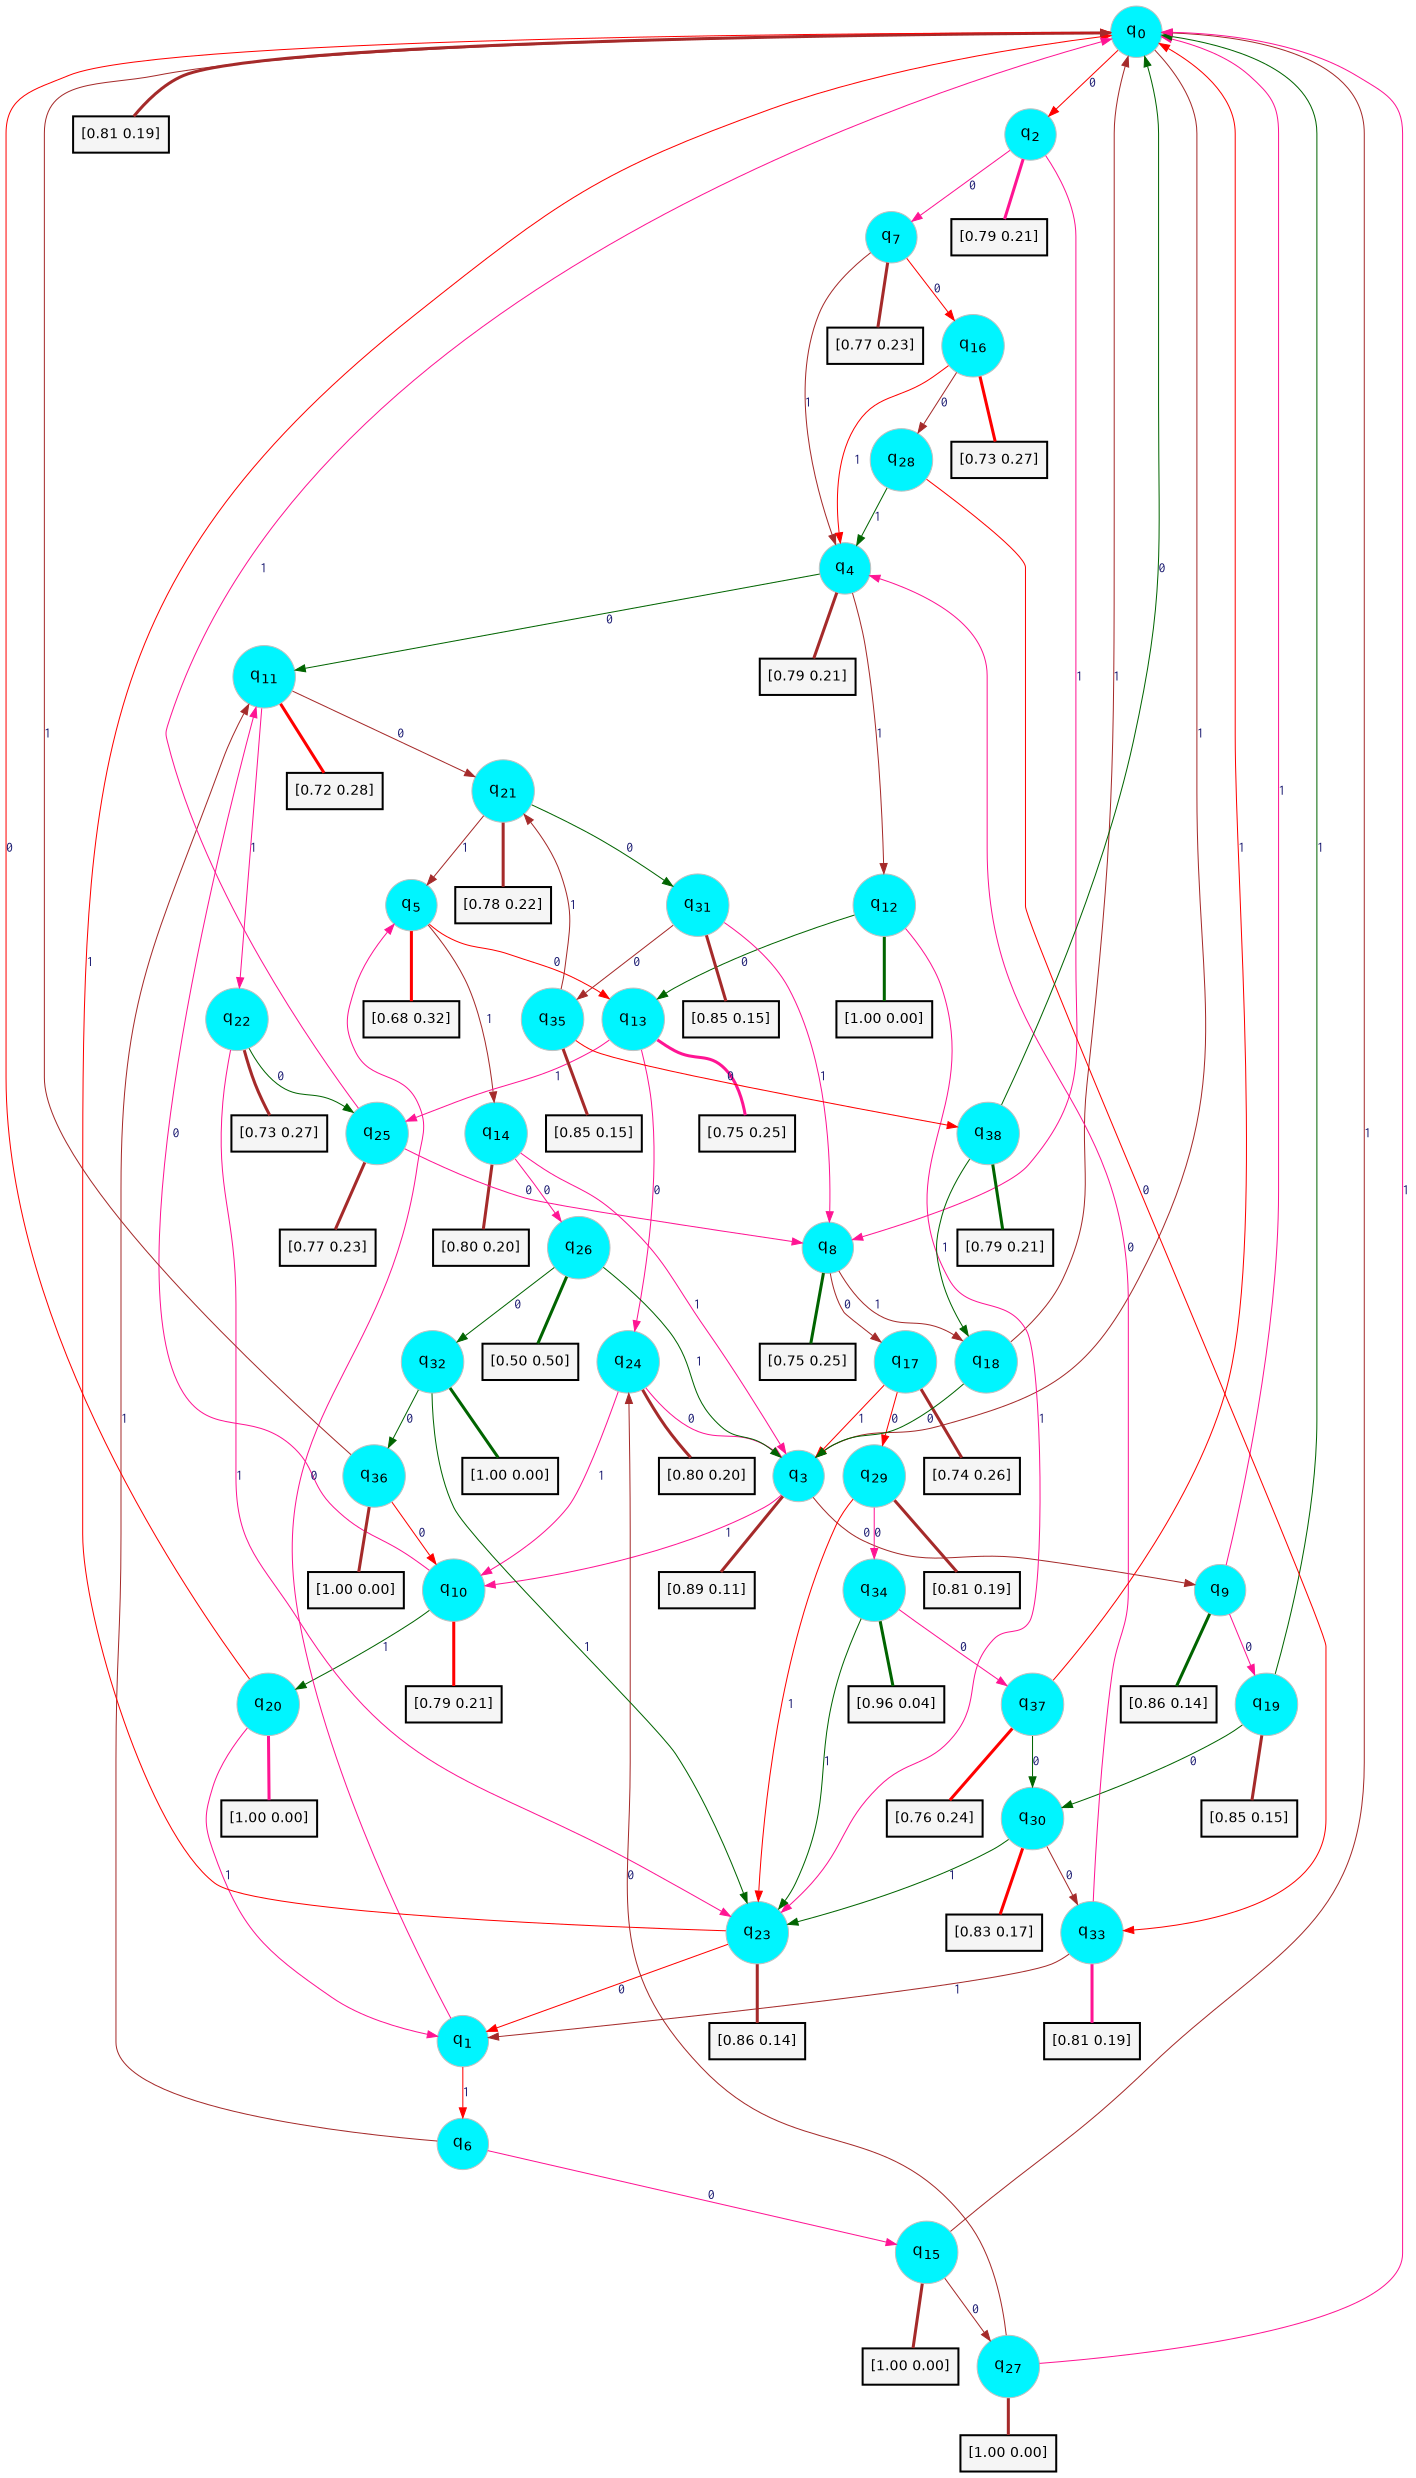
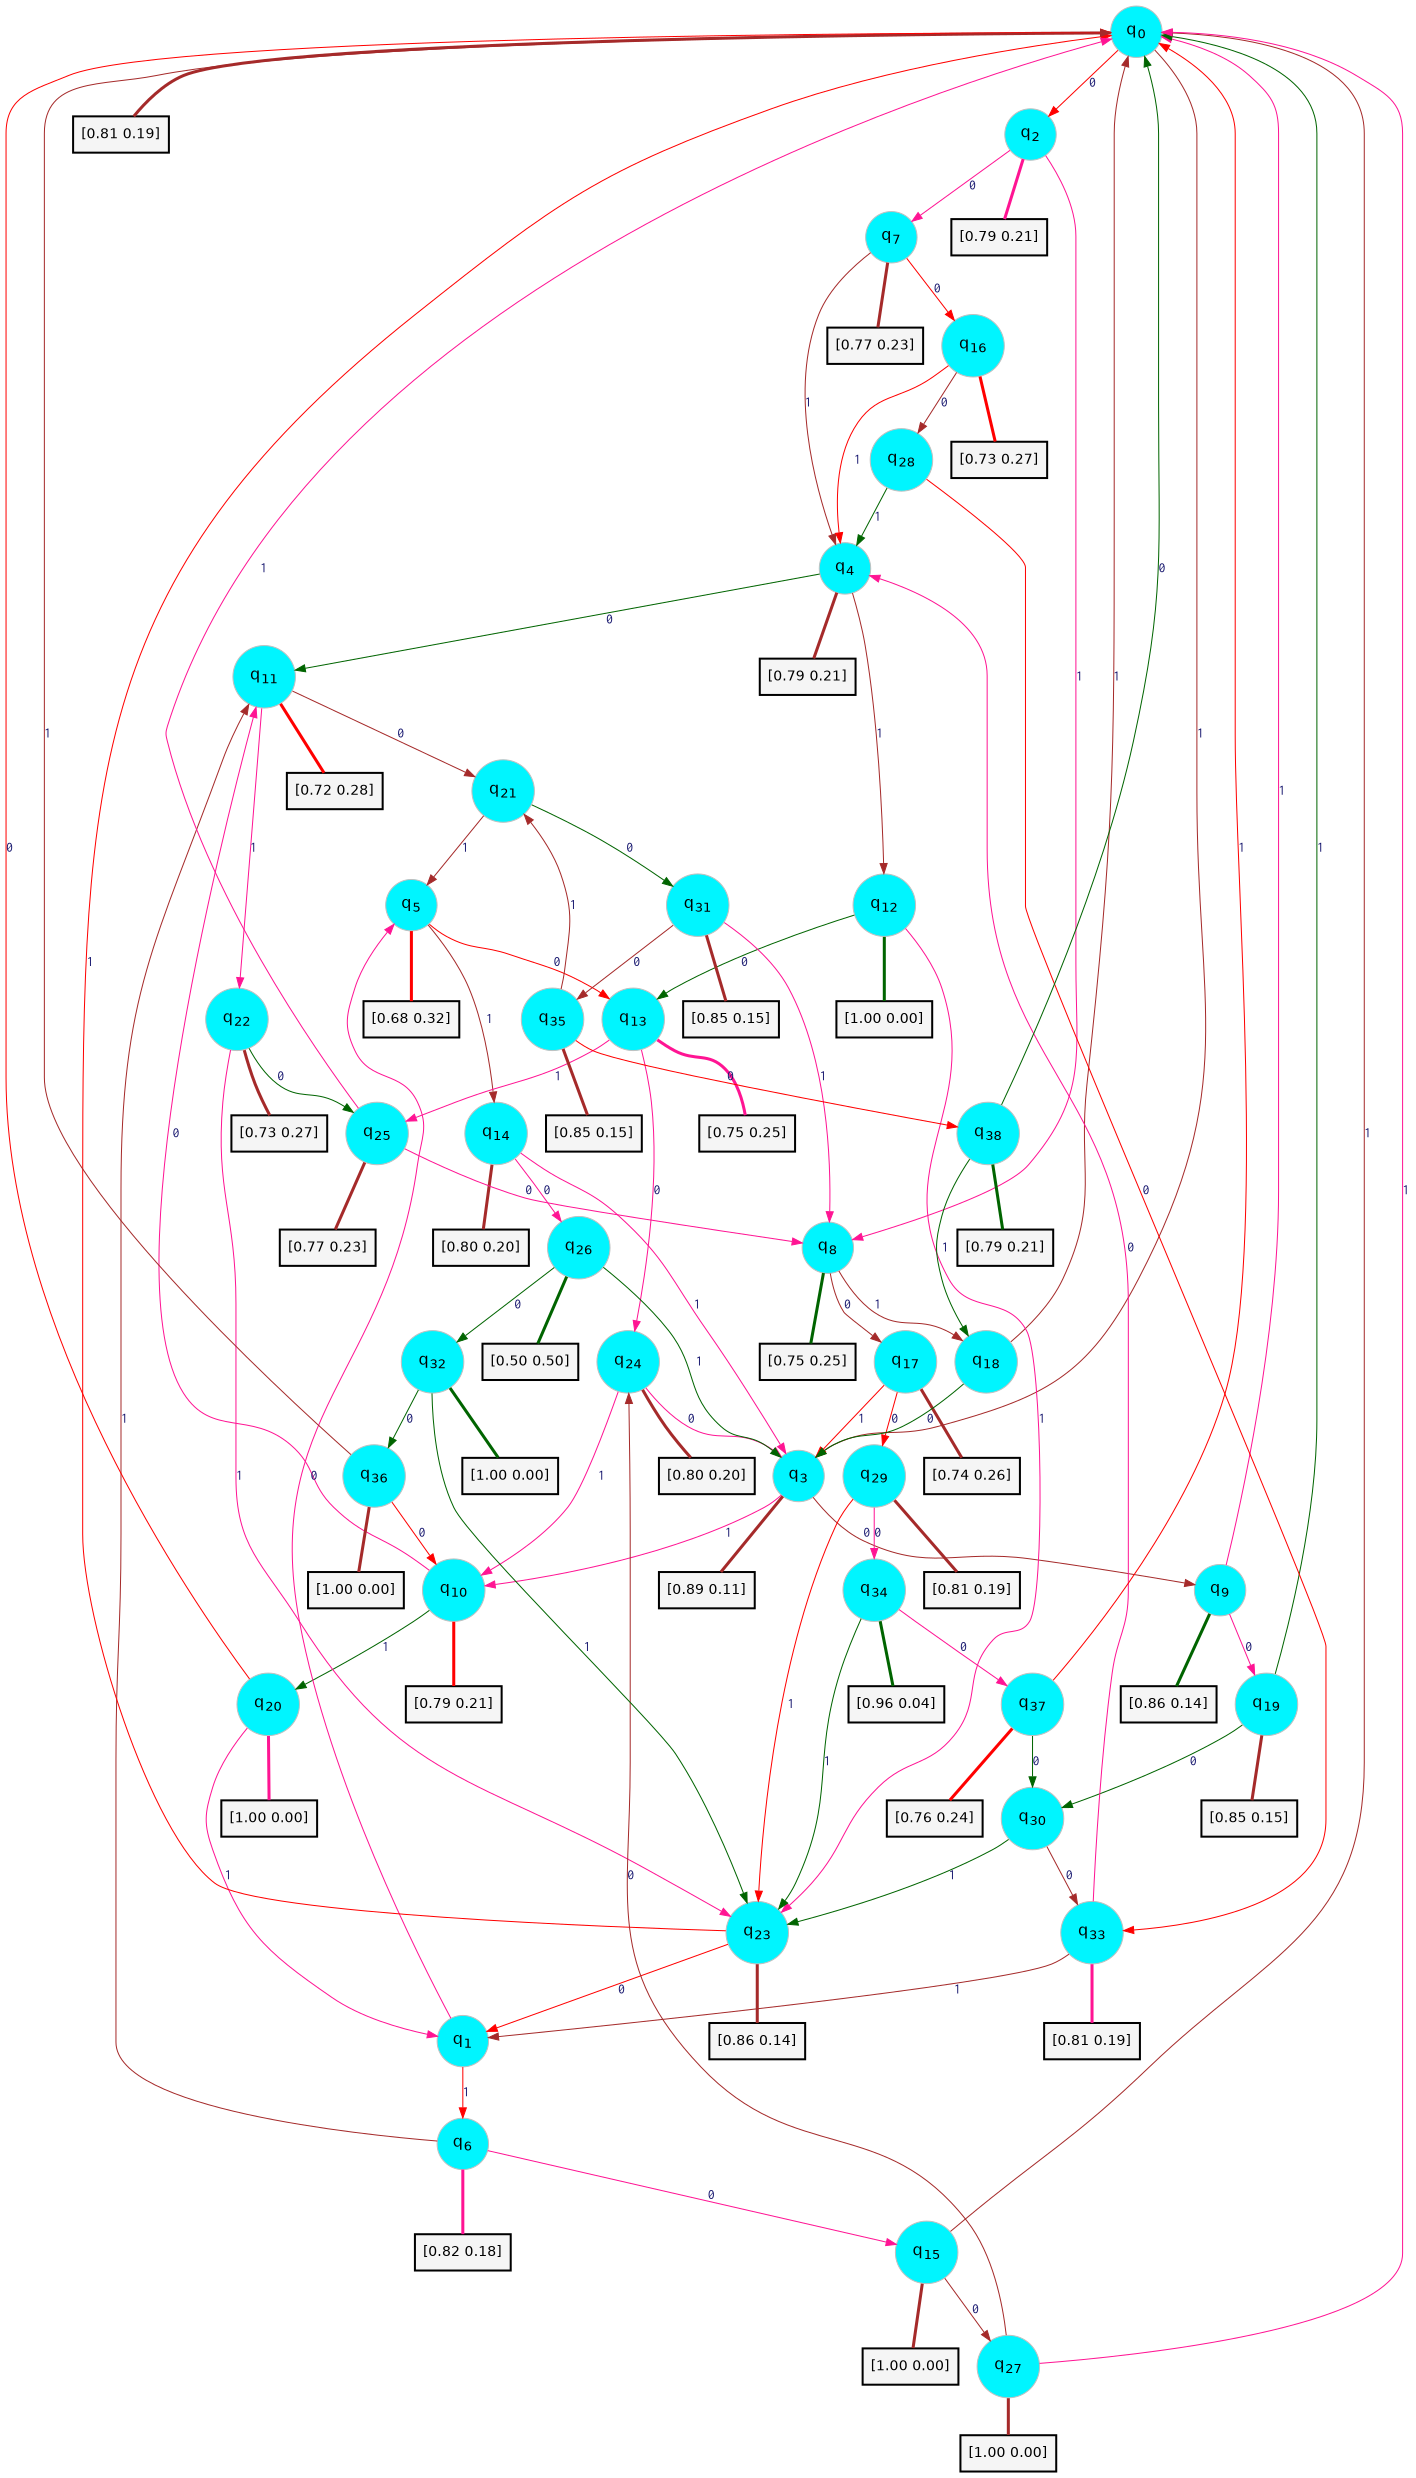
node "[0.78 0.22]": removed
node "[0.83 0.17]": removed
node "[0.82 0.18]": added
